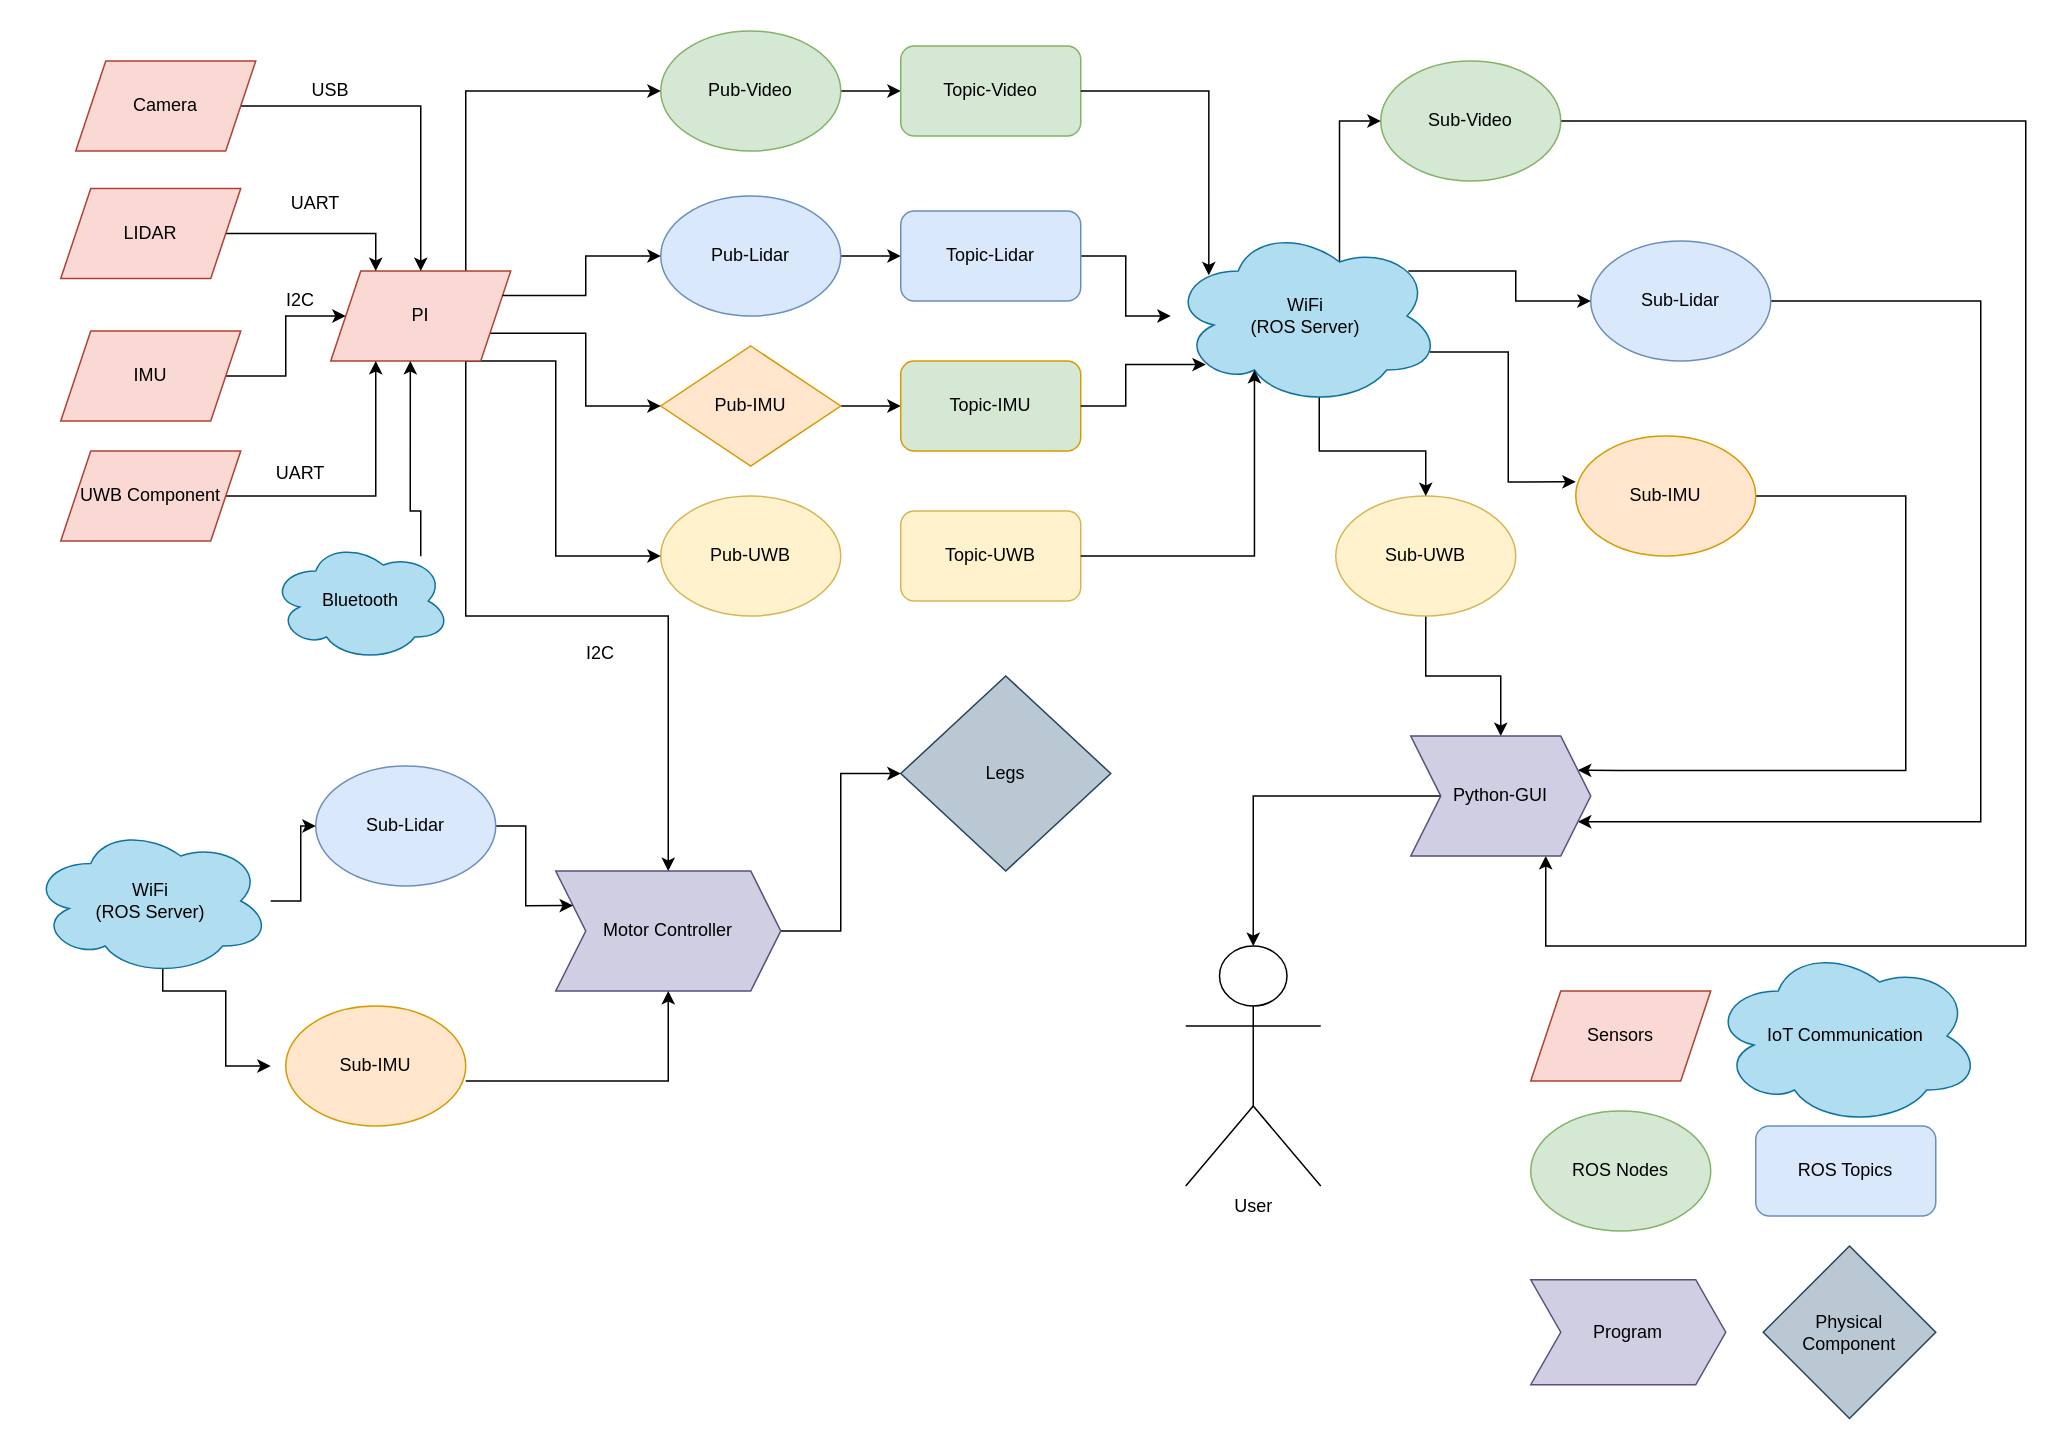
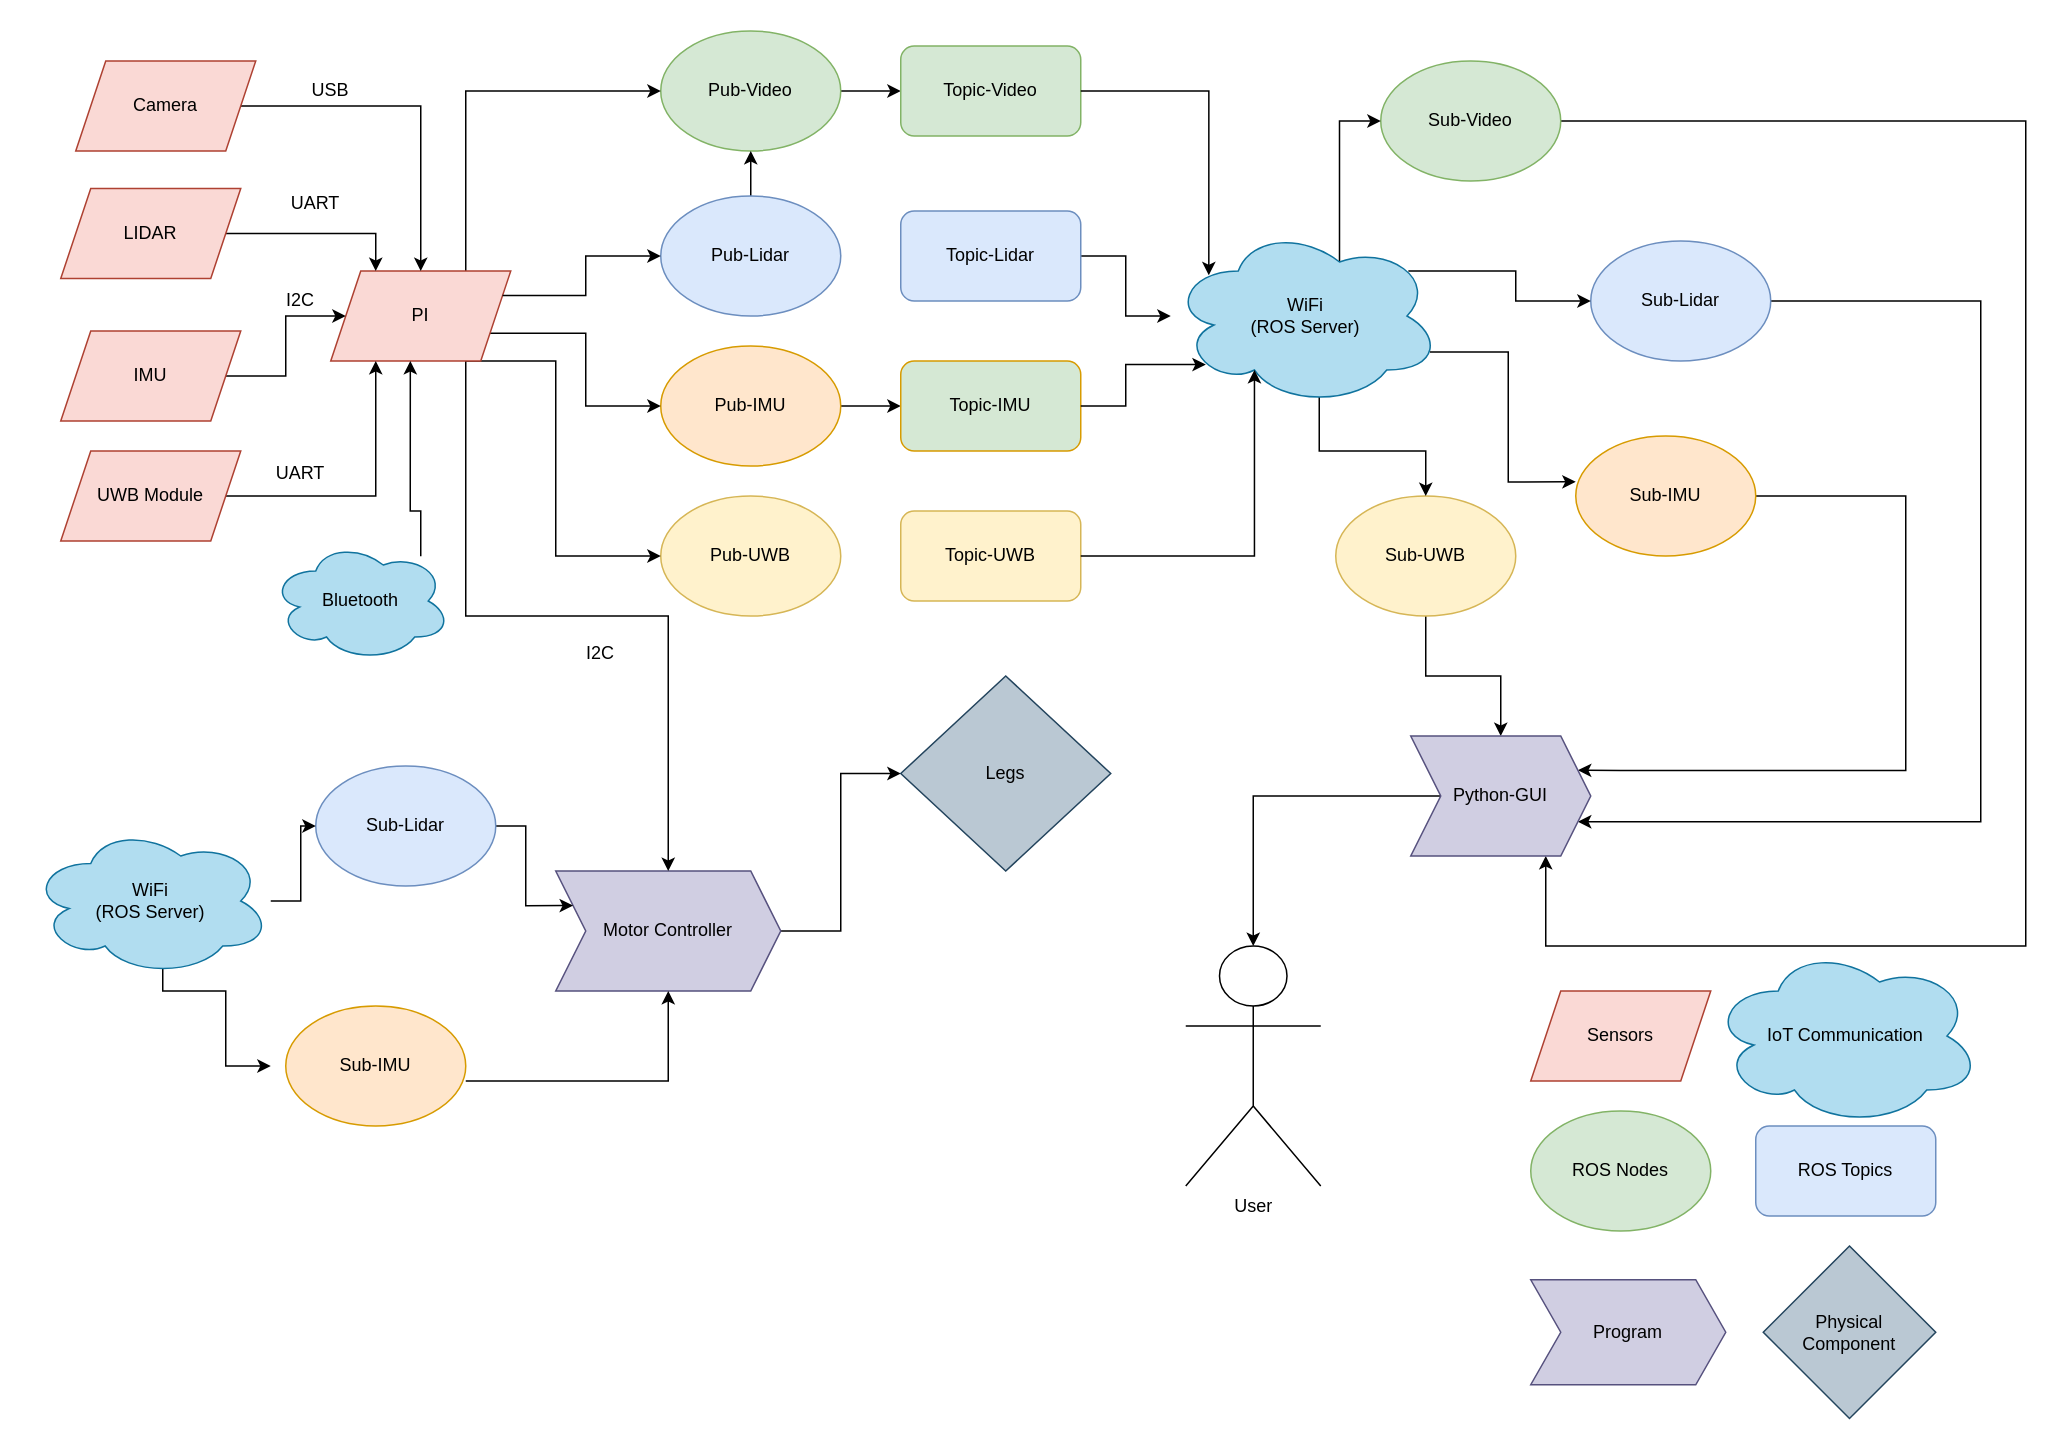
edge "Pub-Lidar" -> "Topic-Lidar": now "Pub-Lidar" -> "Pub-Video"
node "Pub-IMU": shape diamond -> ellipse
node "UWB Component": label "UWB Component" -> "UWB Module"
